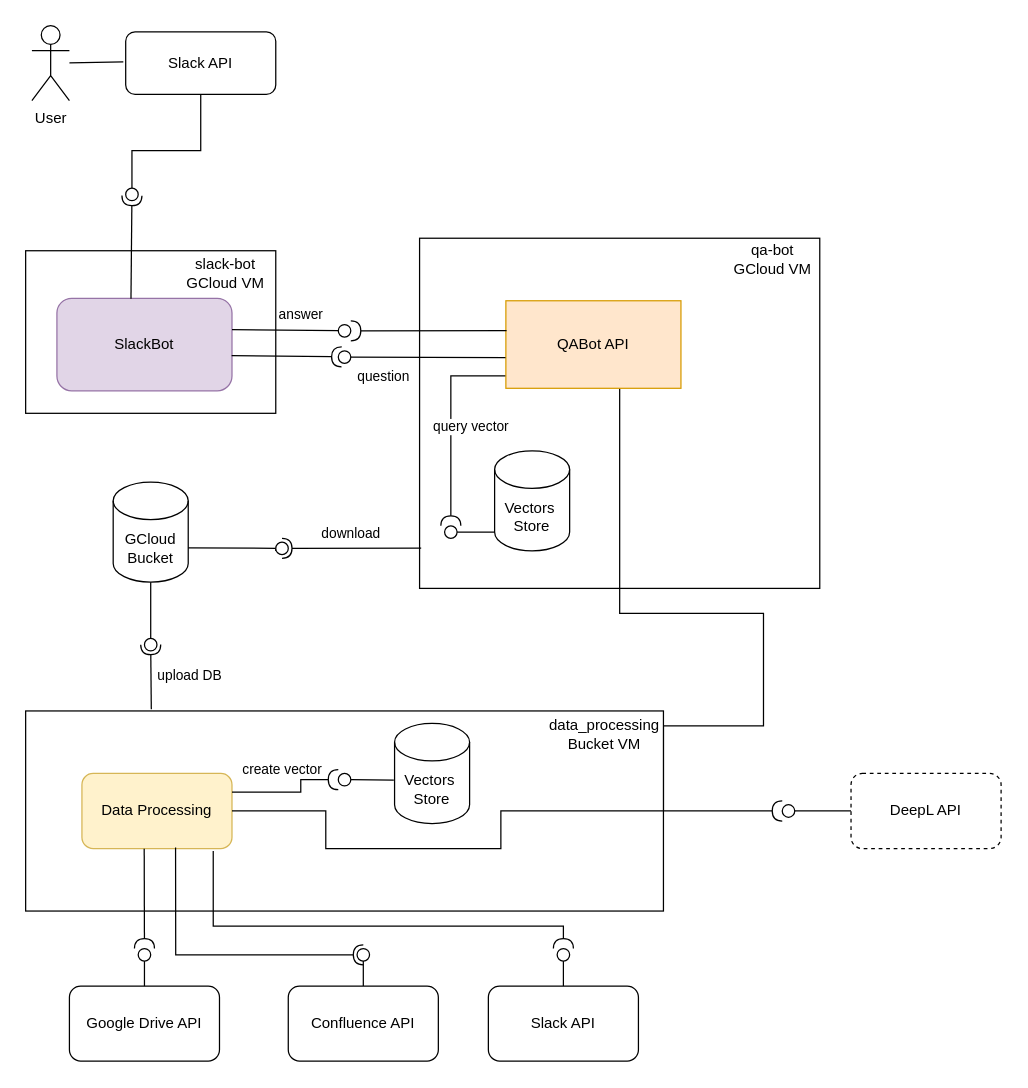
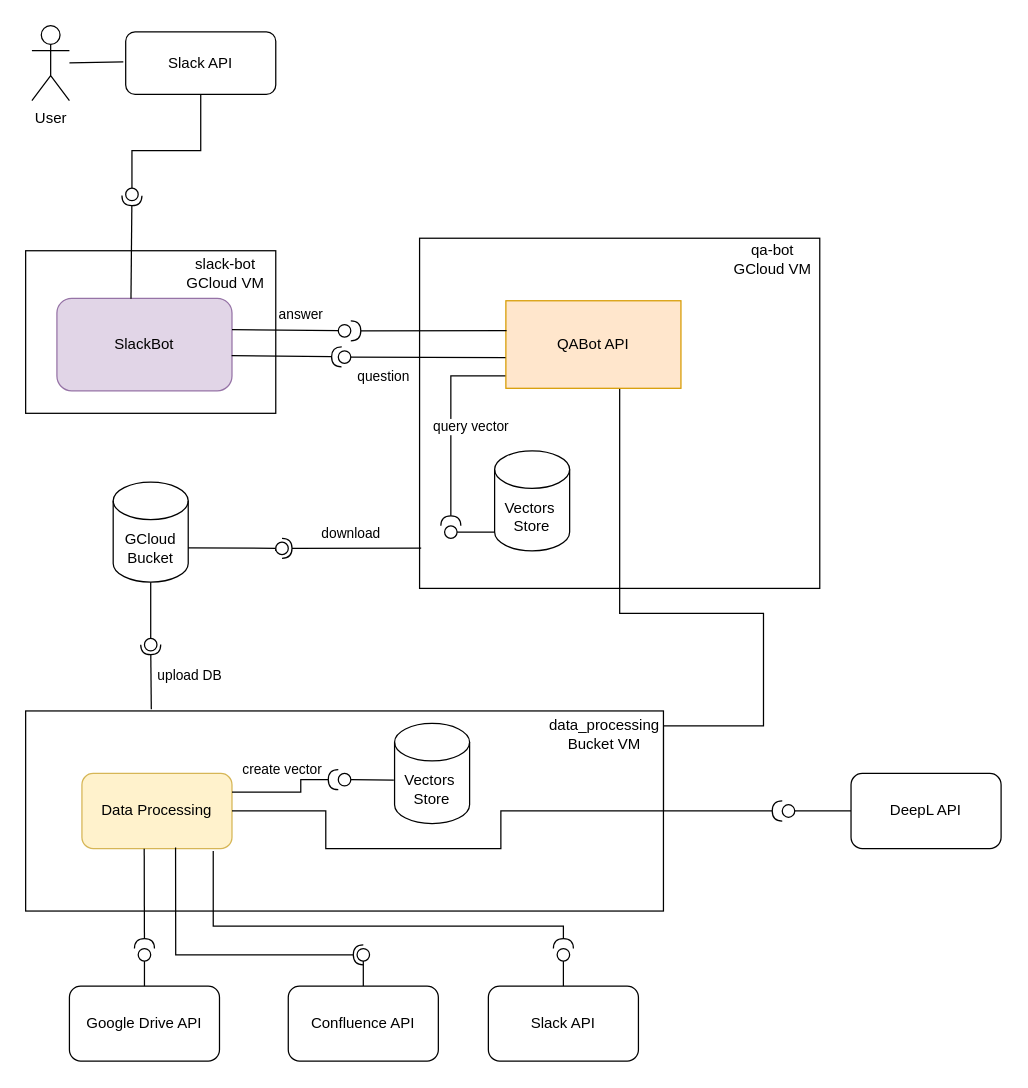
node "DeepL API": style dashed -> solid
